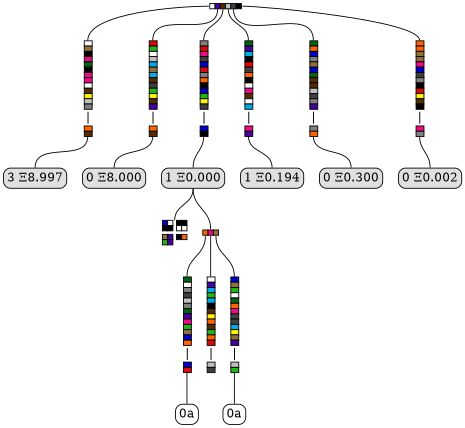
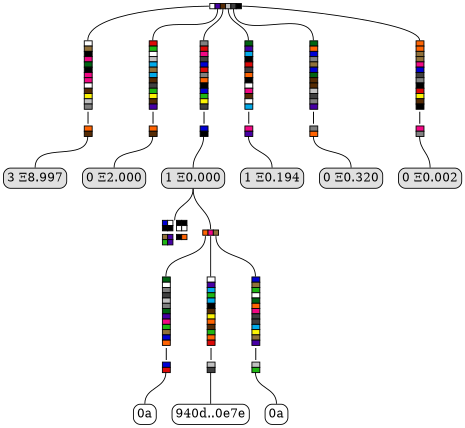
node "0 Ξ8.000": label "0 Ξ8.000" -> "0 Ξ2.000"
node "0 Ξ0.300": label "0 Ξ0.300" -> "0 Ξ0.320"
node "940d..0e7e": added
